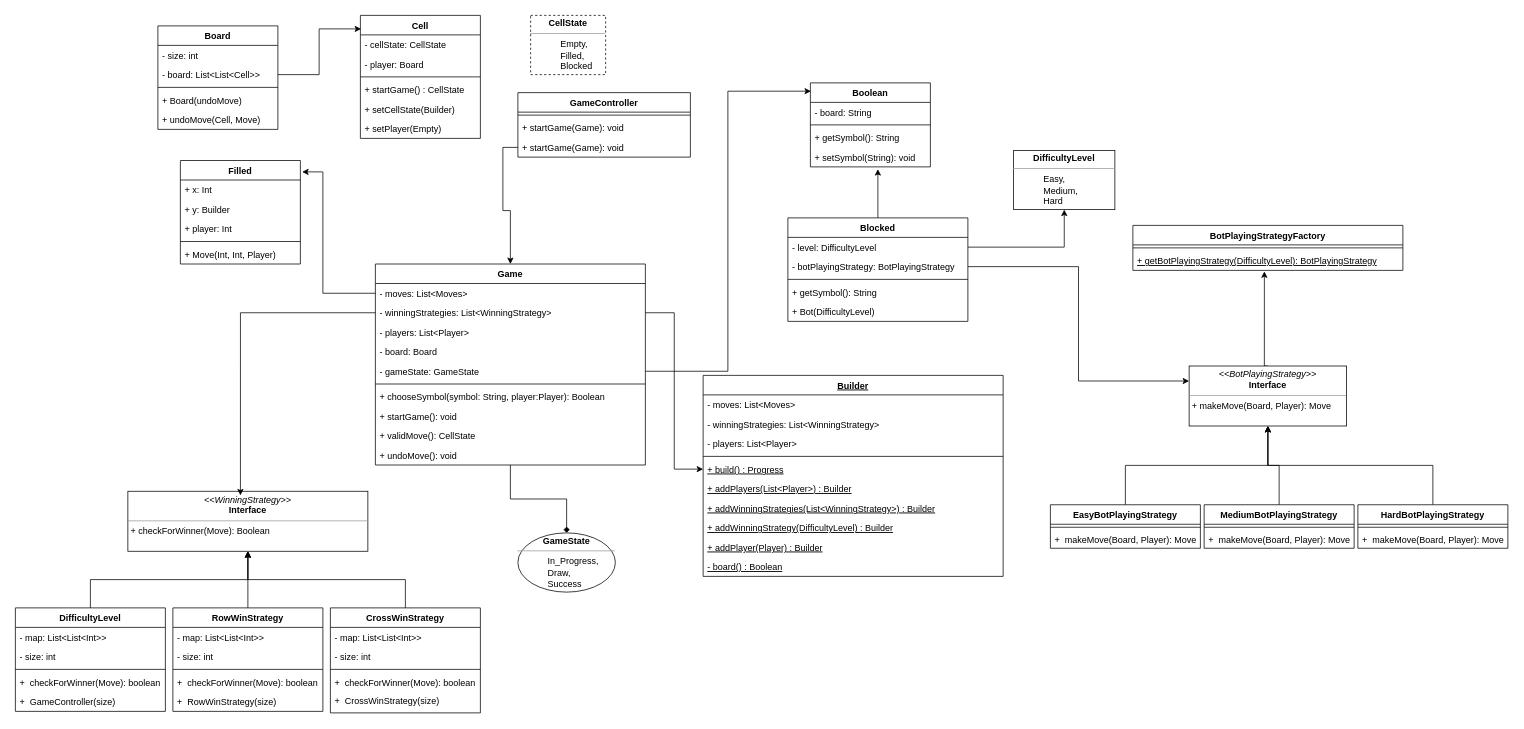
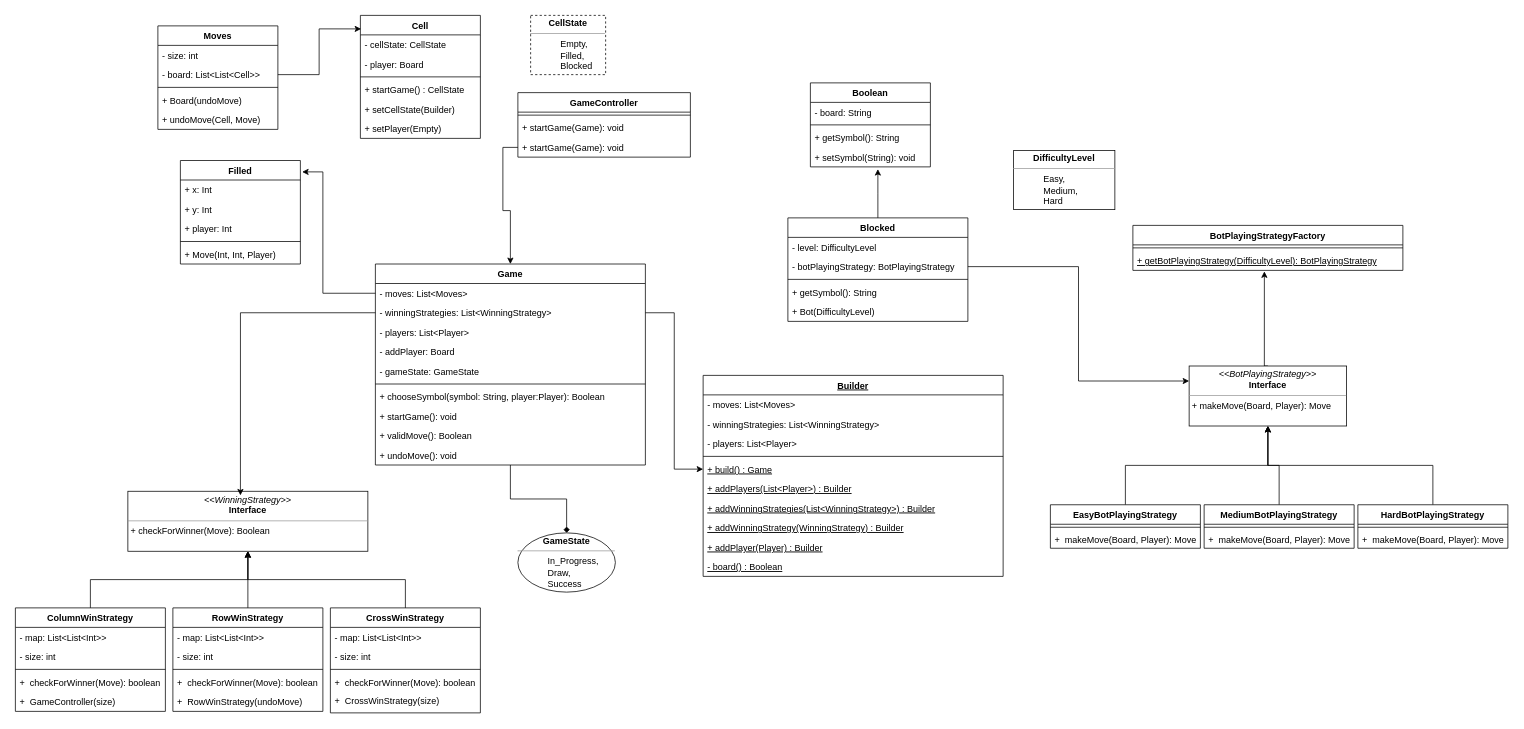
node "Board": label "Board" -> "Moves"
node "+ y: Builder": label "+ y: Builder" -> "+ y: Int"
edge "- level: DifficultyLevel" -> "DifficultyLevel Easy, Medium, Hard": removed
node "- board: Board": label "- board: Board" -> "- addPlayer: Board"
edge "- gameState: GameState" -> "Boolean": removed
node "+ validMove(): CellState": label "+ validMove(): CellState" -> "+ validMove(): Boolean"
node "+ build() : Progress": label "+ build() : Progress" -> "+ build() : Game"
node "+ addWinningStrategy(DifficultyLevel) : Builder": label "+ addWinningStrategy(DifficultyLevel) : Builder" -> "+ addWinningStrategy(WinningStrategy) : Builder"
node "DifficultyLevel": label "DifficultyLevel" -> "ColumnWinStrategy"
node "+ RowWinStrategy(size)": label "+ RowWinStrategy(size)" -> "+ RowWinStrategy(undoMove)"
